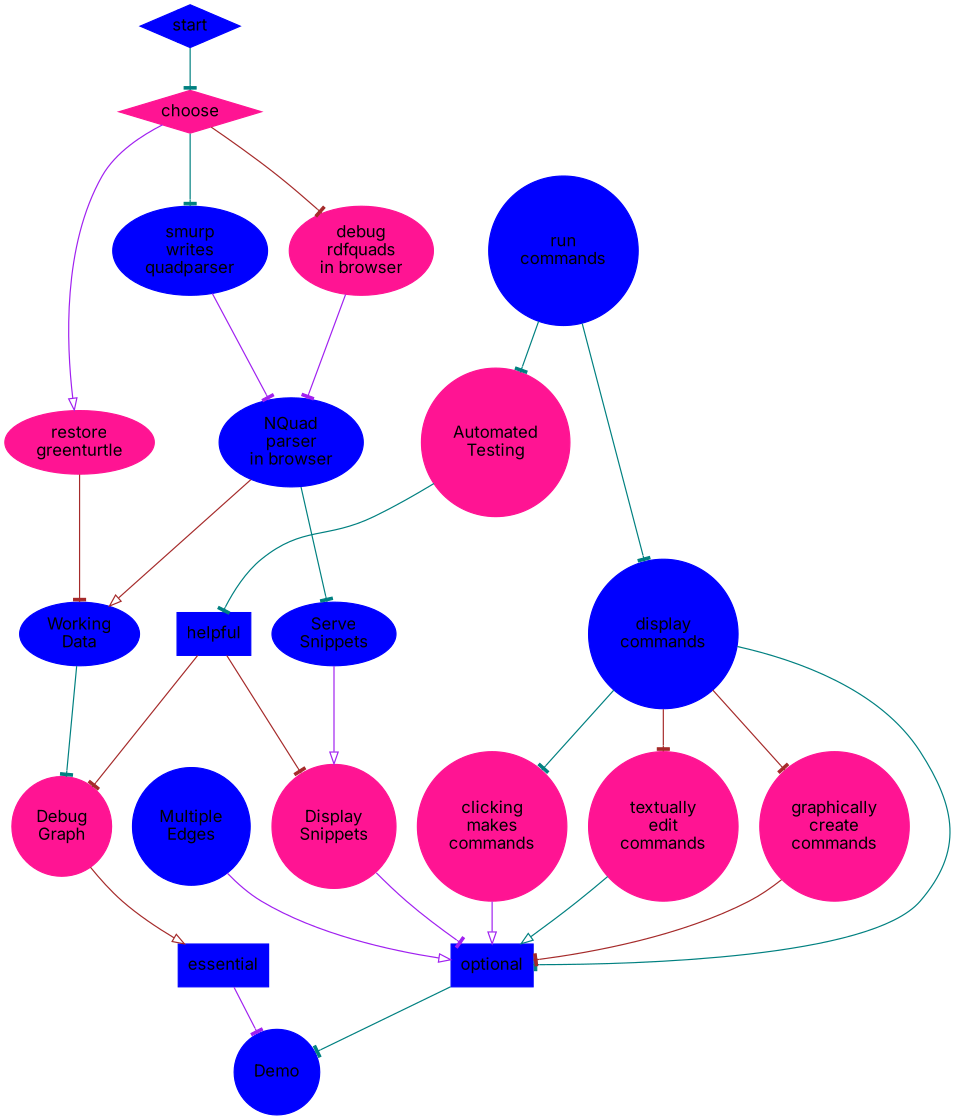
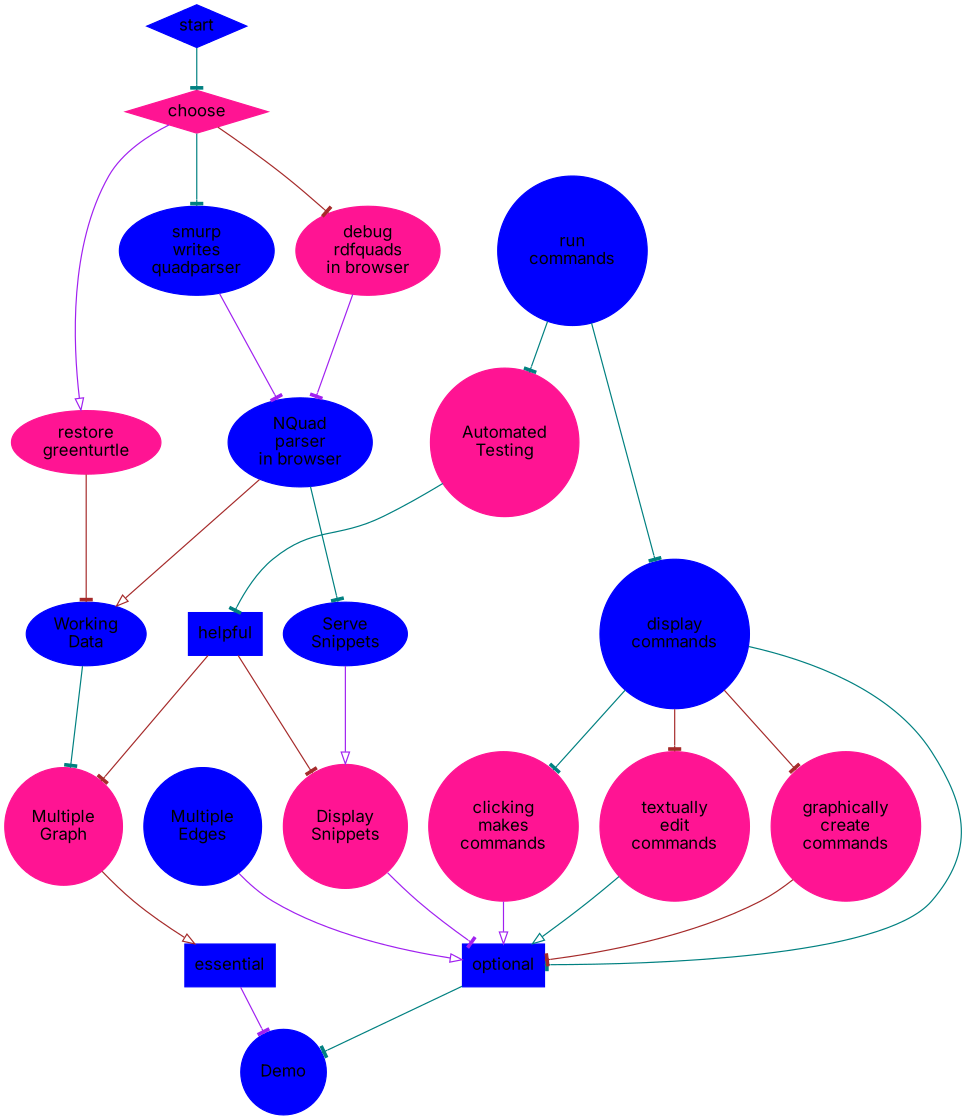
node "Debug Graph": label "Debug Graph" -> "Multiple Graph"
